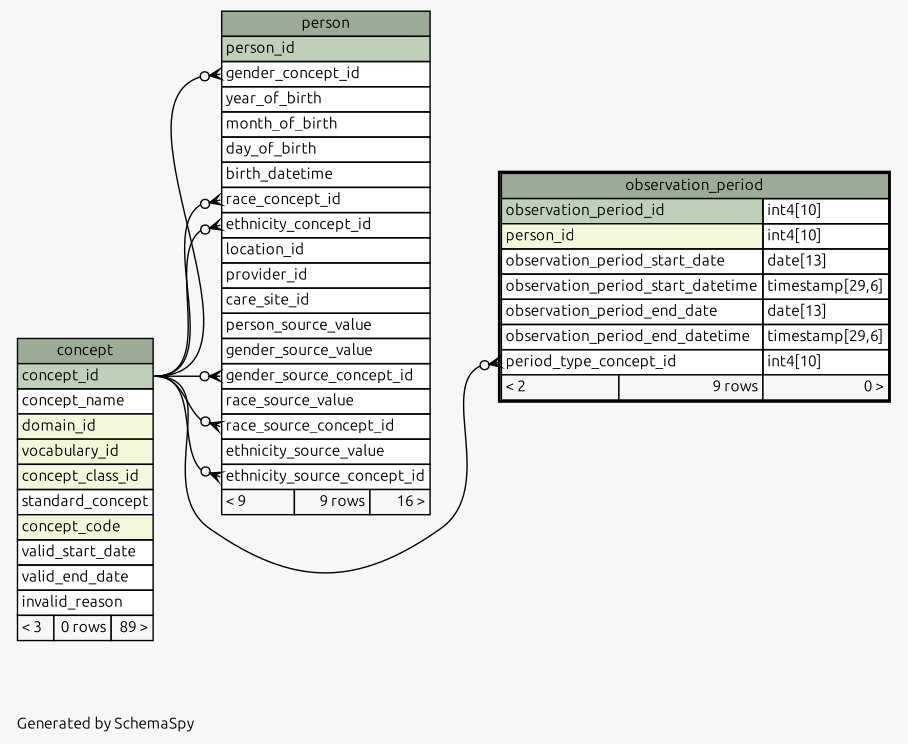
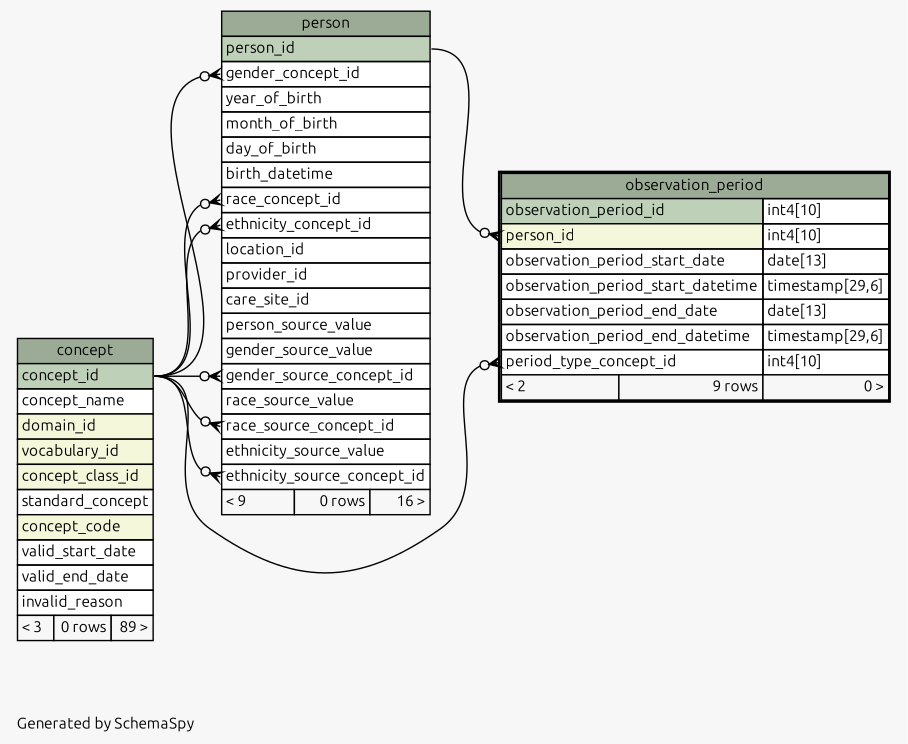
edge "person" -> "observation_period": added
node "person": text "9 rows" -> "0 rows"
